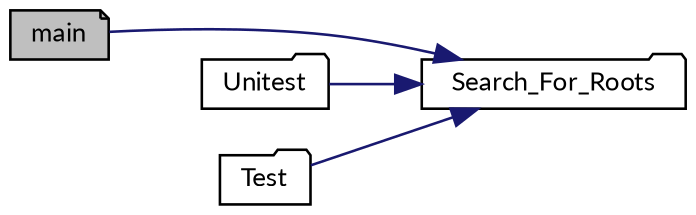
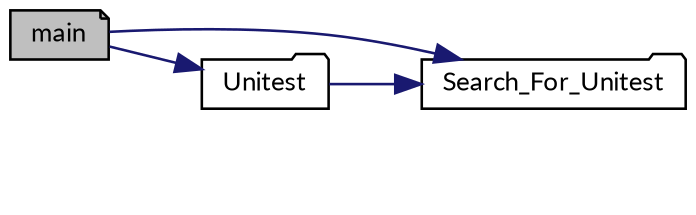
edge "main" -> "Unitest": added
node "Search_For_Roots": label "Search_For_Roots" -> "Search_For_Unitest"
node "Test": removed
